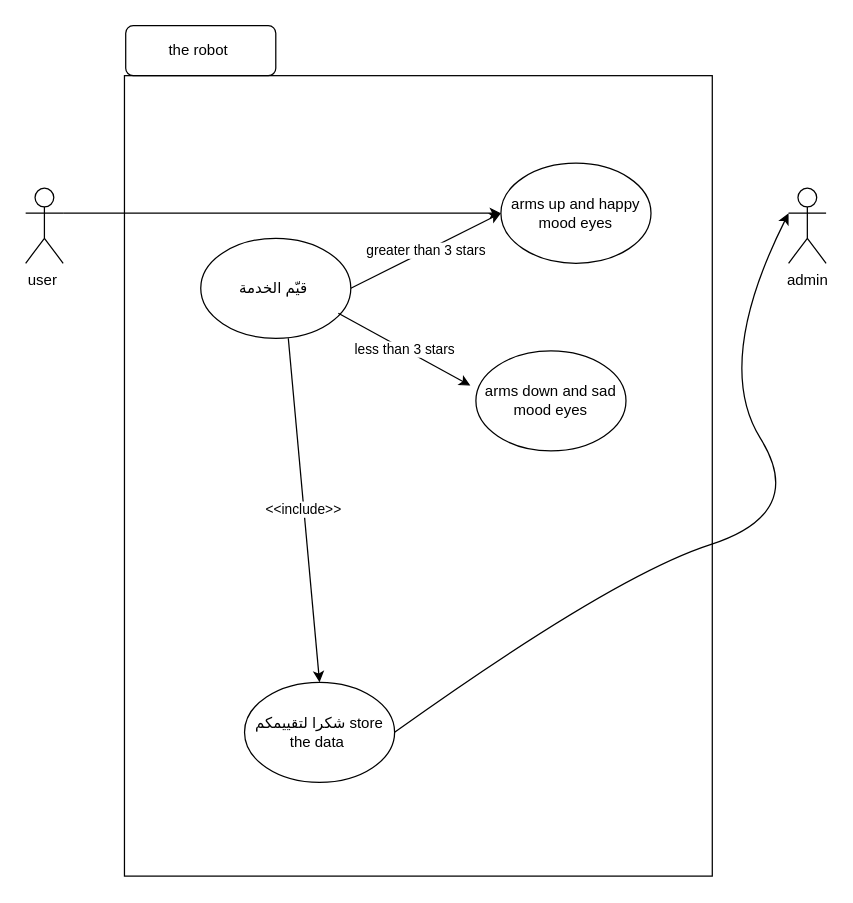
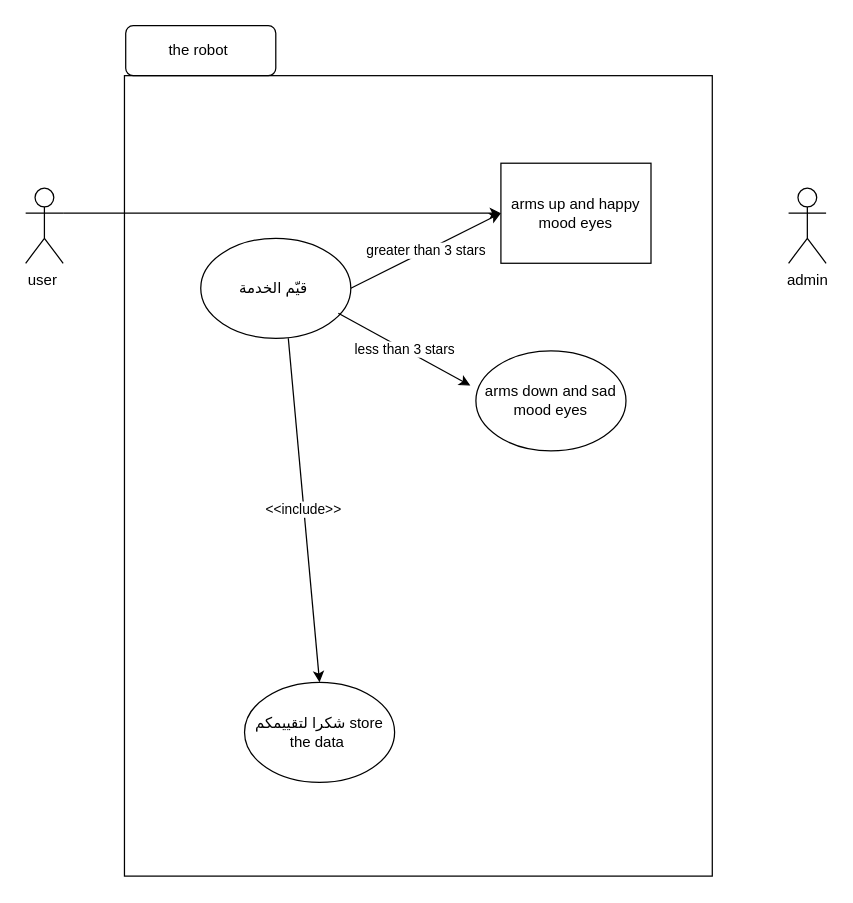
node "arms up and happy mood eyes": shape ellipse -> rectangle
edge "شكرا لتقييمكم store the data" -> "admin": removed
